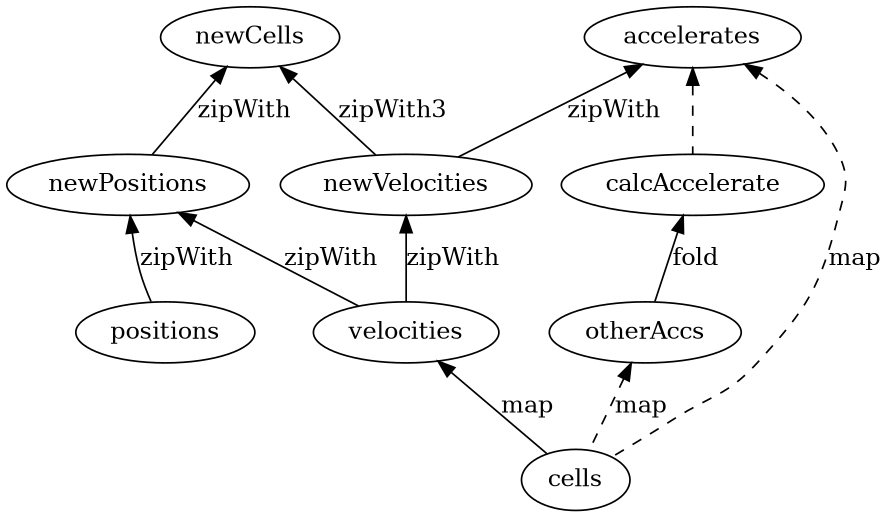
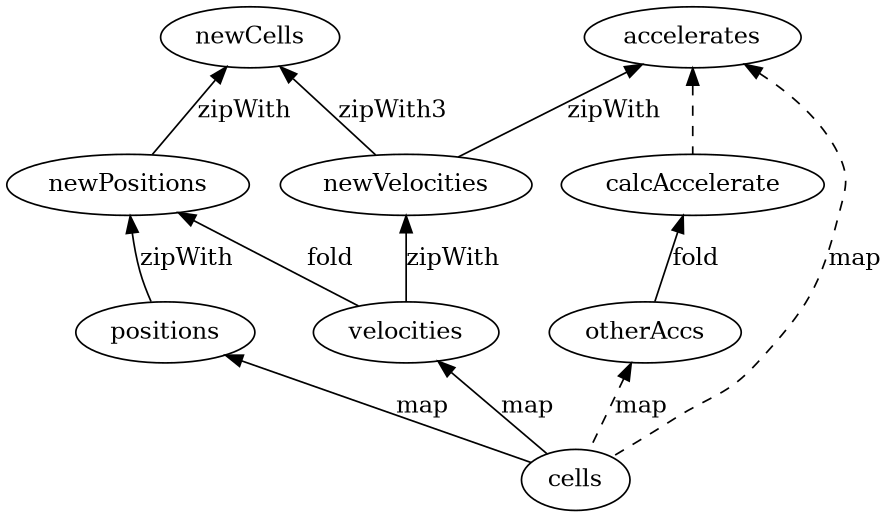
edge "velocities" -> "newPositions": label "zipWith" -> "fold"
edge "cells" -> "positions": added, label "map"
